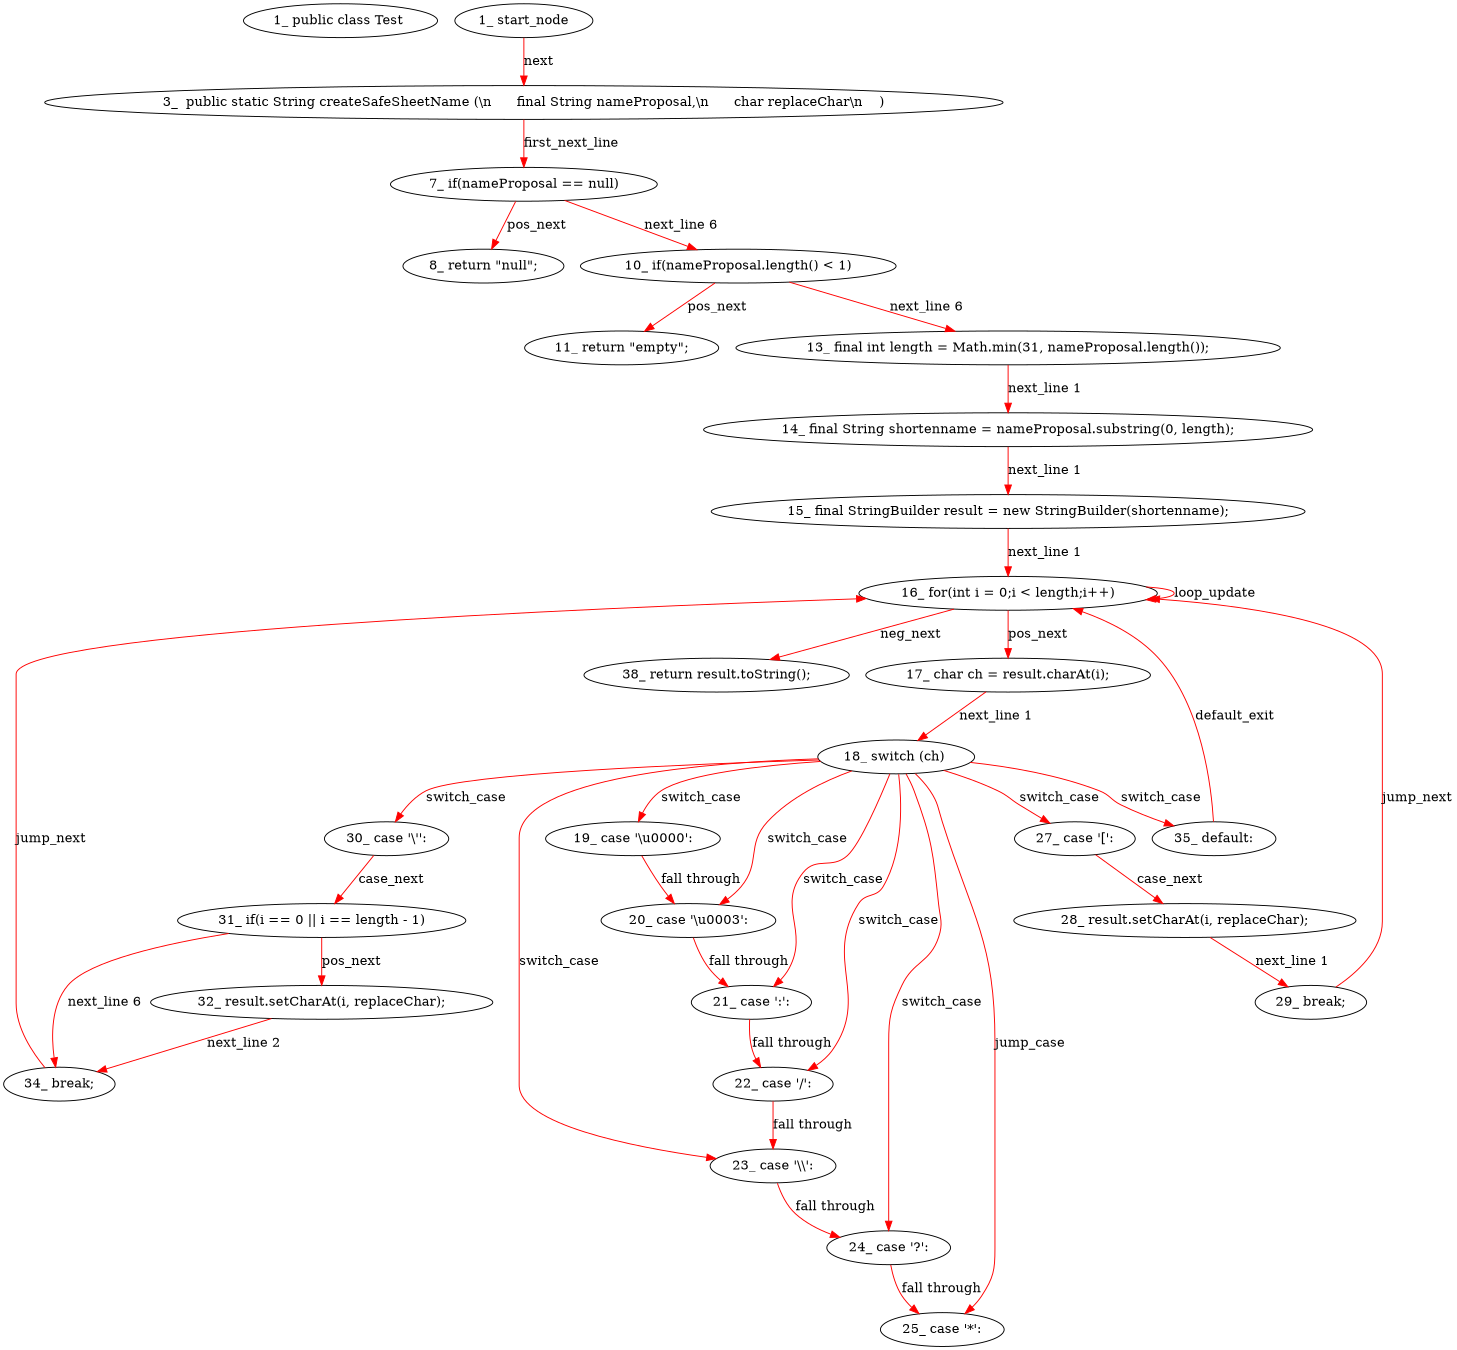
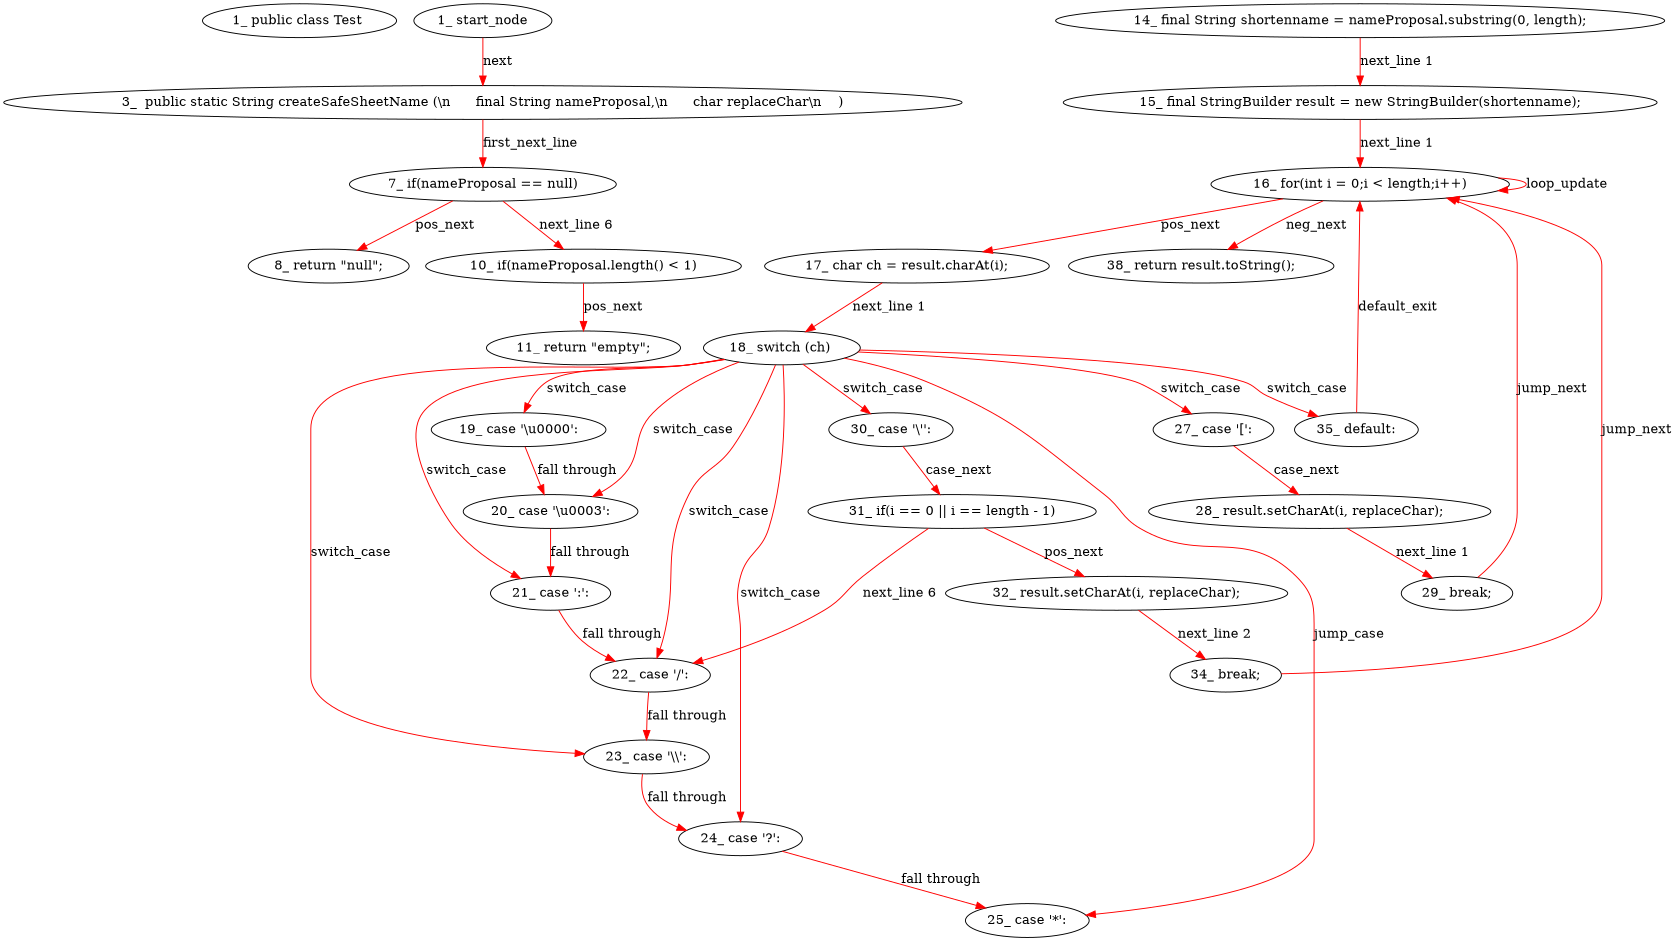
node "13_ final int length = Math.min(31, nameProposal.length());": removed
edge "31_ if(i == 0 || i == length - 1)" -> "34_ break;": now "31_ if(i == 0 || i == length - 1)" -> "22_ case '/':"
